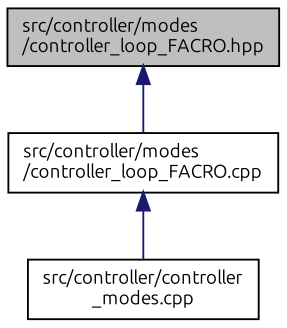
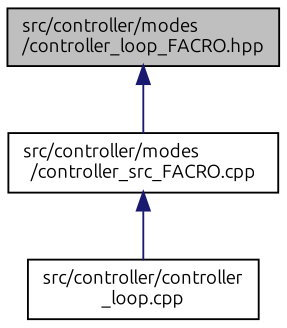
node "src/controller/modes /controller_loop_FACRO.cpp": label "src/controller/modes /controller_loop_FACRO.cpp" -> "src/controller/modes /controller_src_FACRO.cpp"
node "src/controller/controller _modes.cpp": label "src/controller/controller _modes.cpp" -> "src/controller/controller _loop.cpp"
